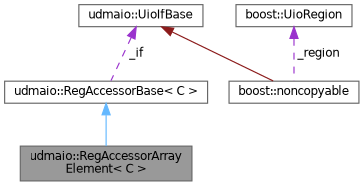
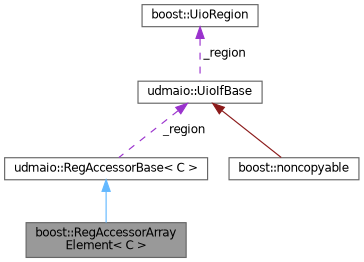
edge "udmaio::RegAccessorBase< C >" -> "udmaio::UioIfBase": label " _if" -> " _region"
edge "boost::noncopyable" -> "boost::UioRegion": now "udmaio::UioIfBase" -> "boost::UioRegion"
node "udmaio::RegAccessorArray Element< C >": label "udmaio::RegAccessorArray Element< C >" -> "boost::RegAccessorArray Element< C >"
